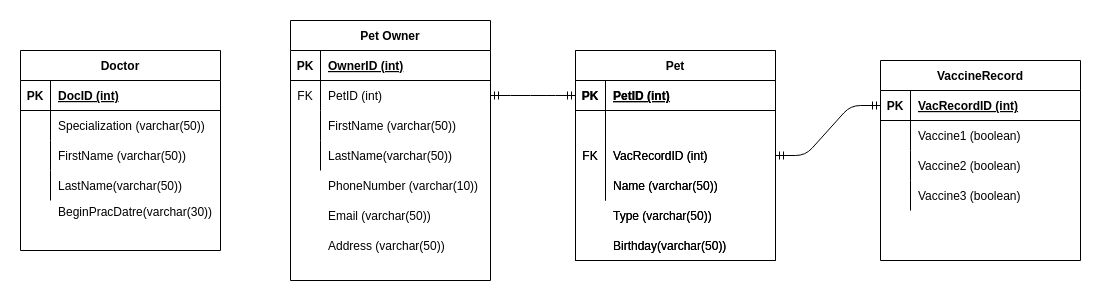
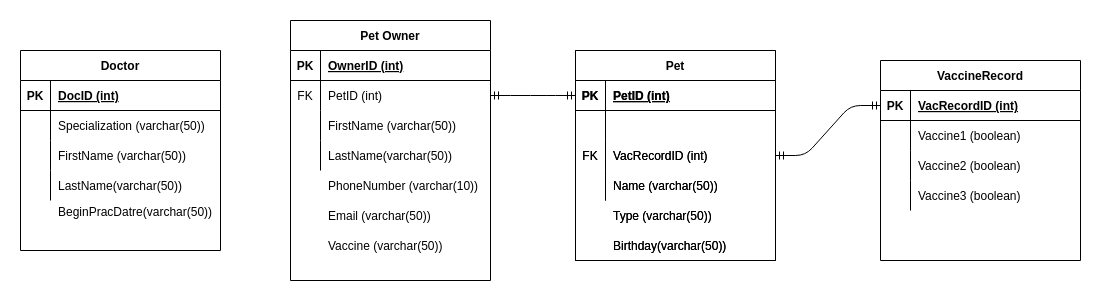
node "BeginPracDatre(varchar(30))": label "BeginPracDatre(varchar(30))" -> "BeginPracDatre(varchar(50))"
node "Address (varchar(50))": label "Address (varchar(50))" -> "Vaccine (varchar(50))"
